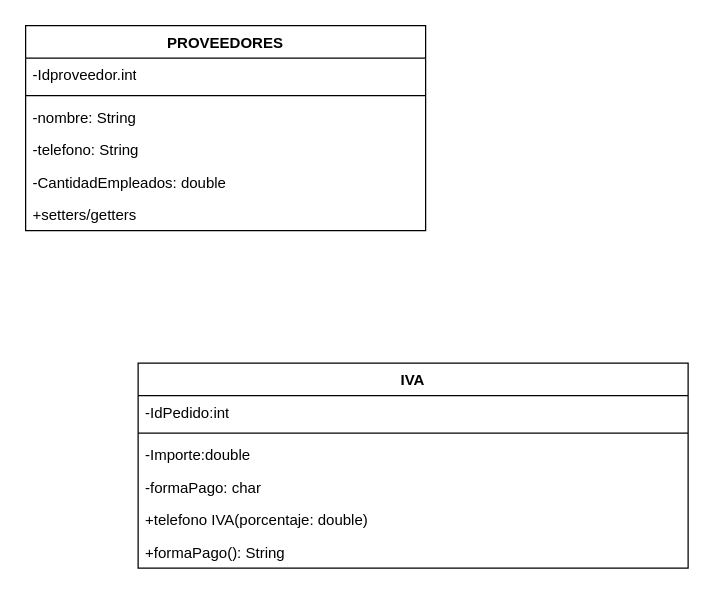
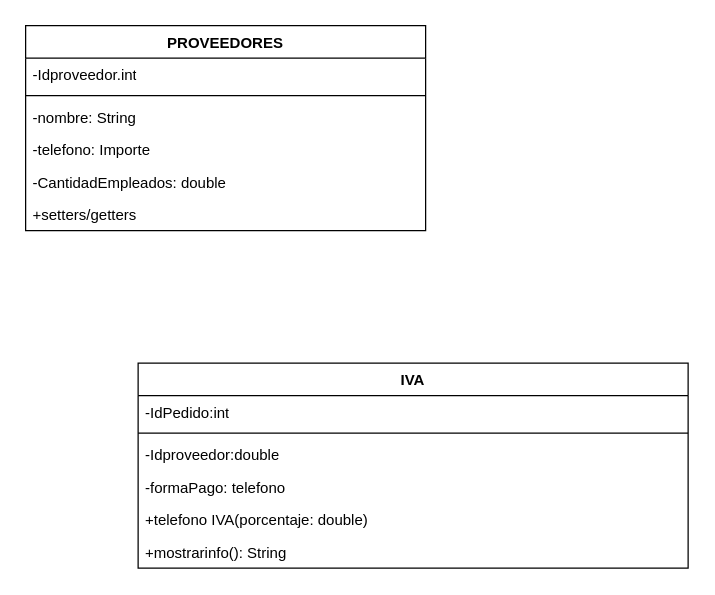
node "-telefono: String": label "-telefono: String" -> "-telefono: Importe"
node "-Importe:double": label "-Importe:double" -> "-Idproveedor:double"
node "-formaPago: char": label "-formaPago: char" -> "-formaPago: telefono"
node "+formaPago(): String": label "+formaPago(): String" -> "+mostrarinfo(): String"
